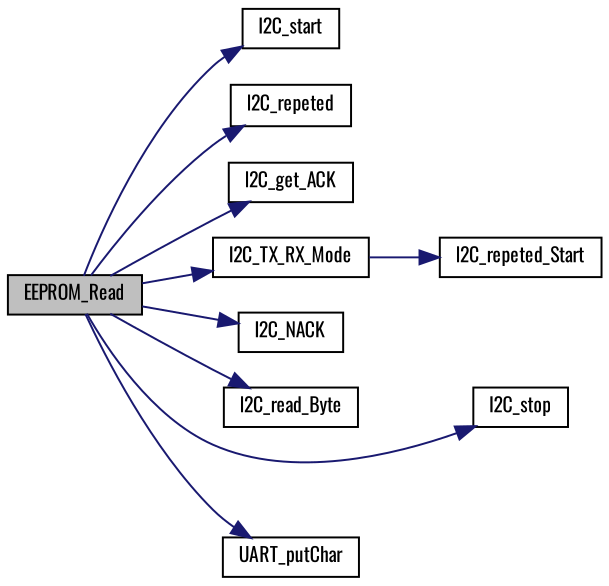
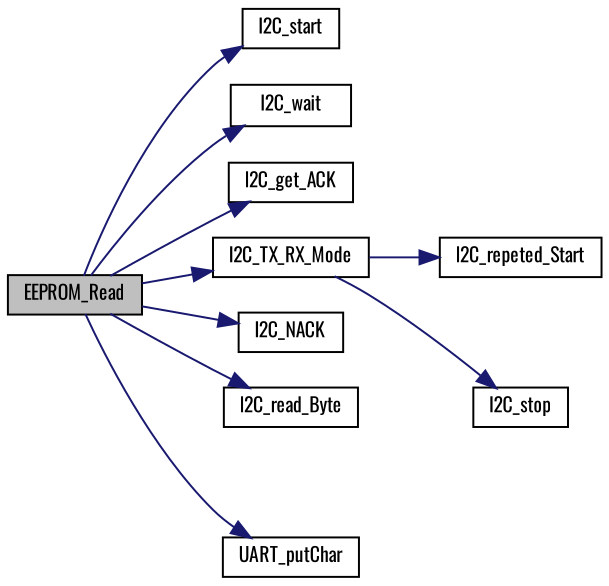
node "I2C_repeted": label "I2C_repeted" -> "I2C_wait"
edge "EEPROM_Read" -> "I2C_stop": now "I2C_TX_RX_Mode" -> "I2C_stop"
